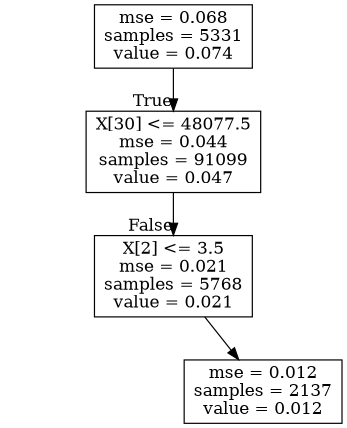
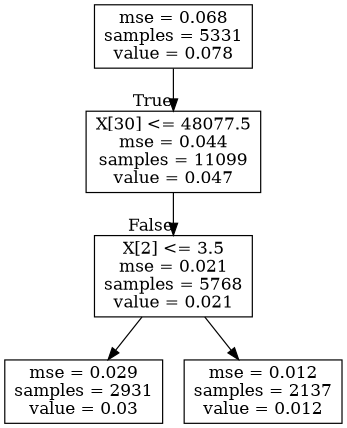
node "mse = 0.068 samples = 5331 value = 0.074": label "mse = 0.068 samples = 5331 value = 0.074" -> "mse = 0.068 samples = 5331 value = 0.078"
node "X[30] <= 48077.5 mse = 0.044 samples = 91099 value = 0.047": label "X[30] <= 48077.5 mse = 0.044 samples = 91099 value = 0.047" -> "X[30] <= 48077.5 mse = 0.044 samples = 11099 value = 0.047"
node "mse = 0.029 samples = 2931 value = 0.03": added
